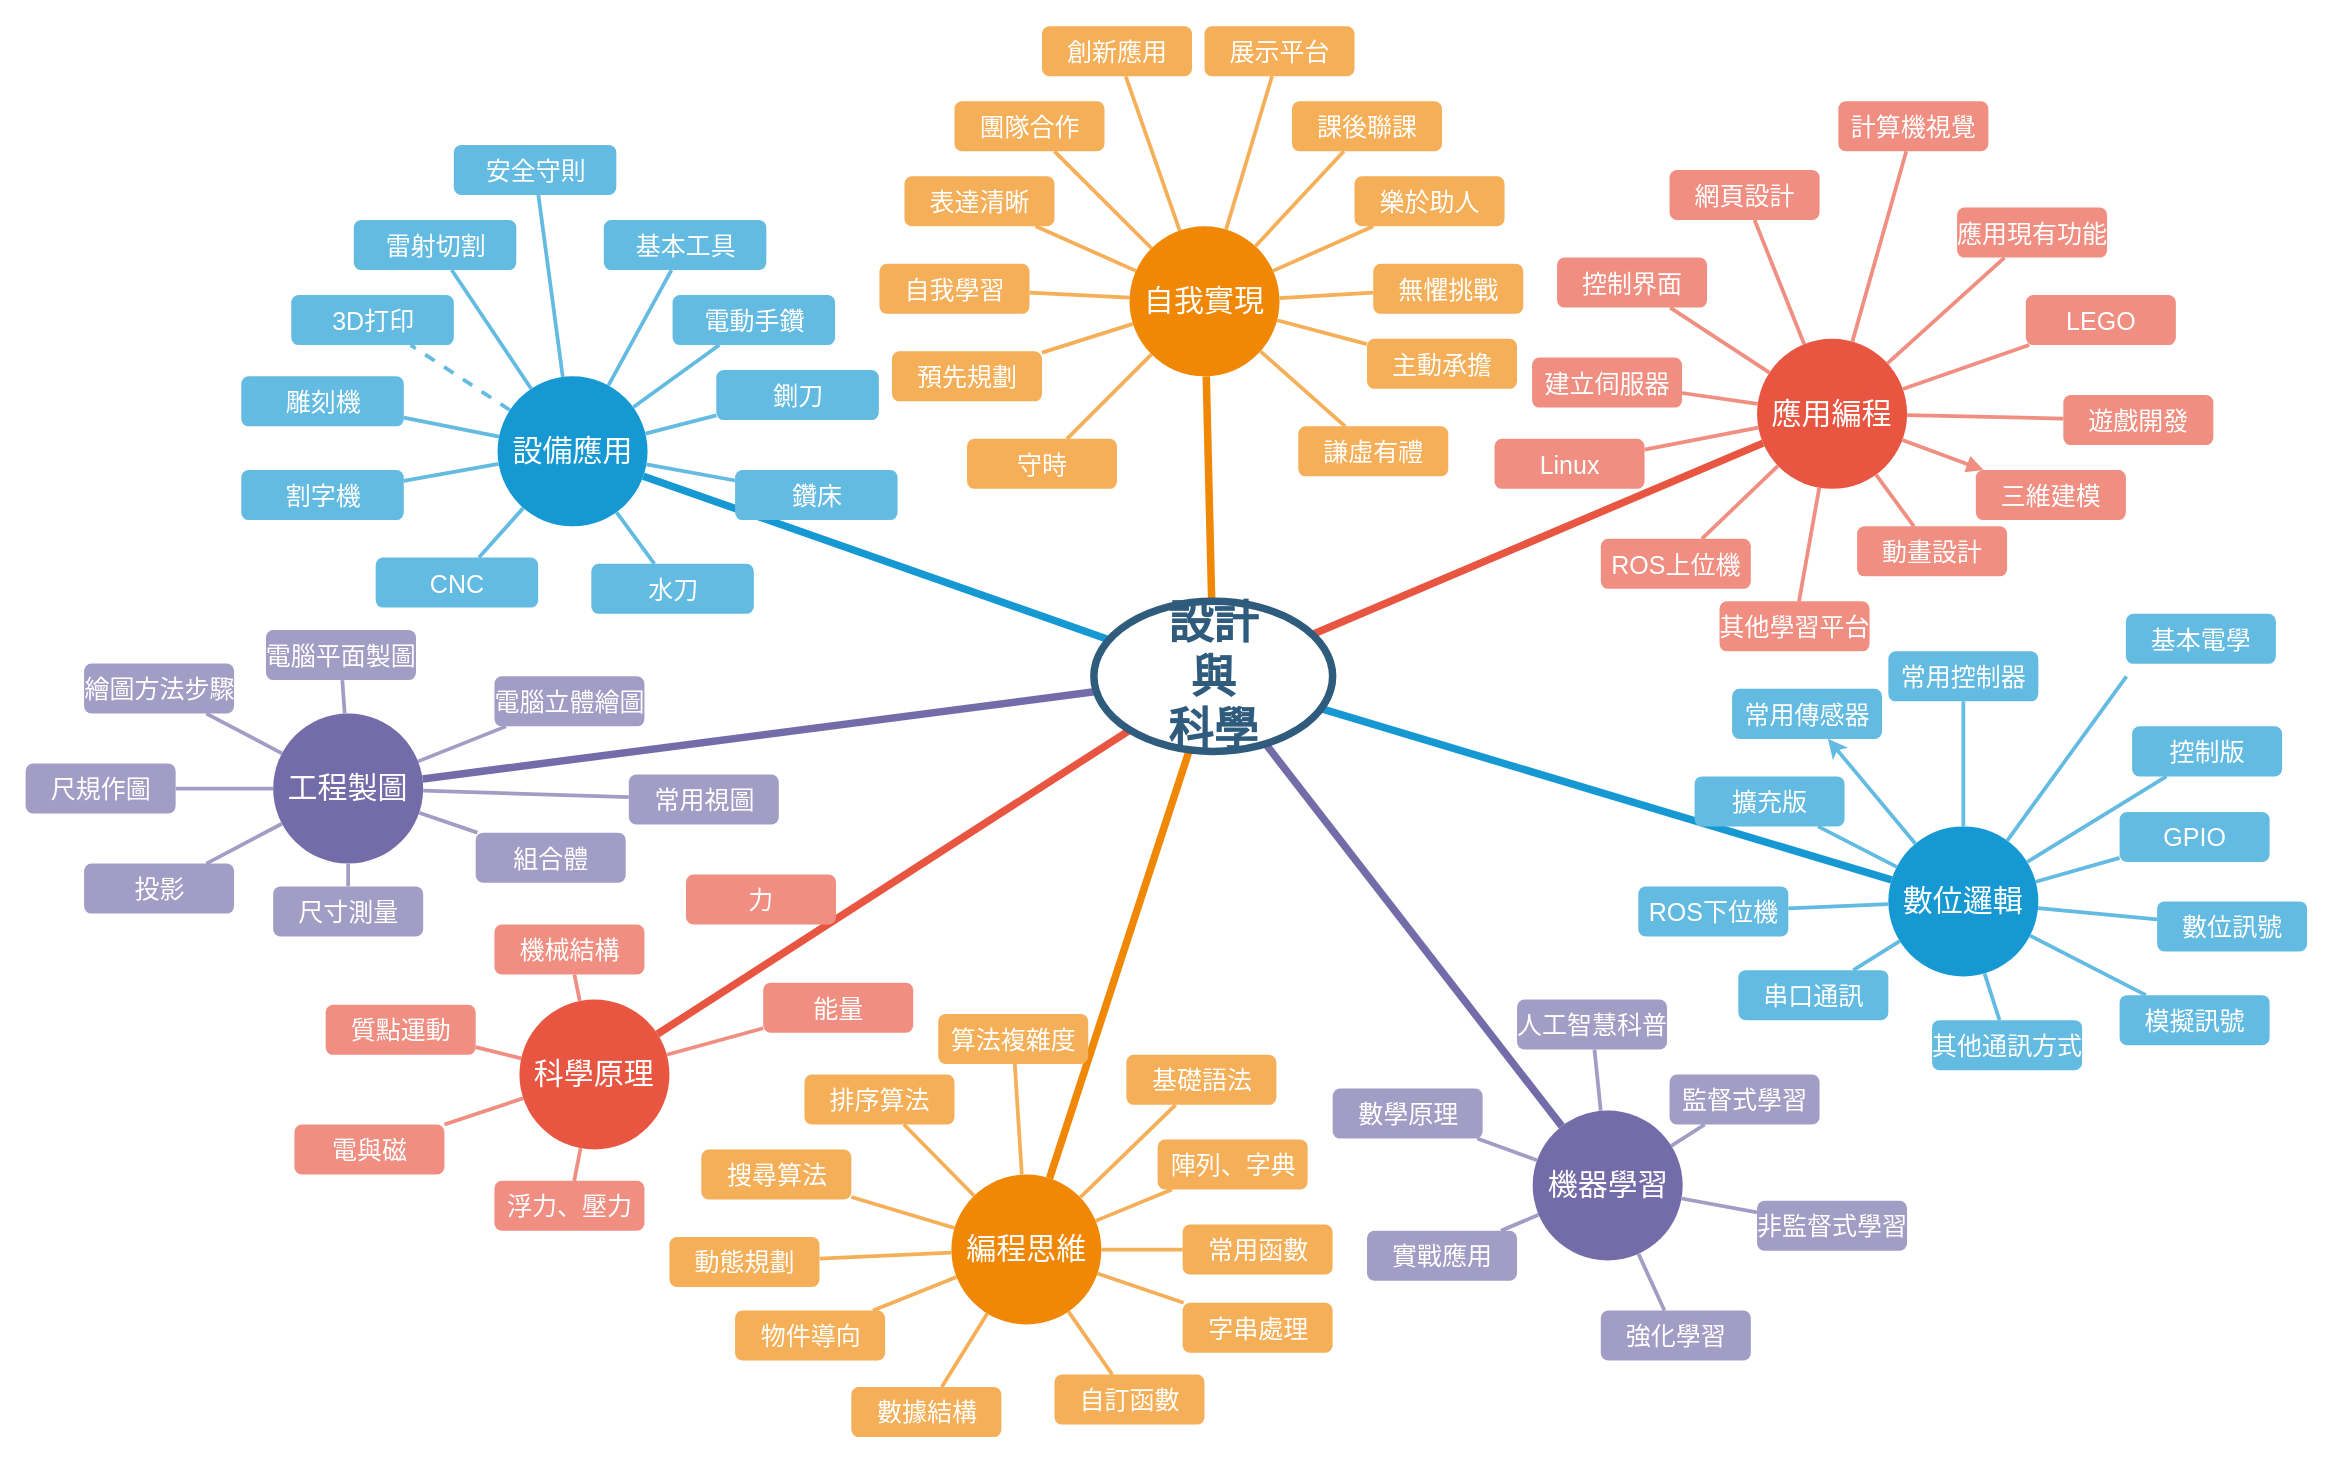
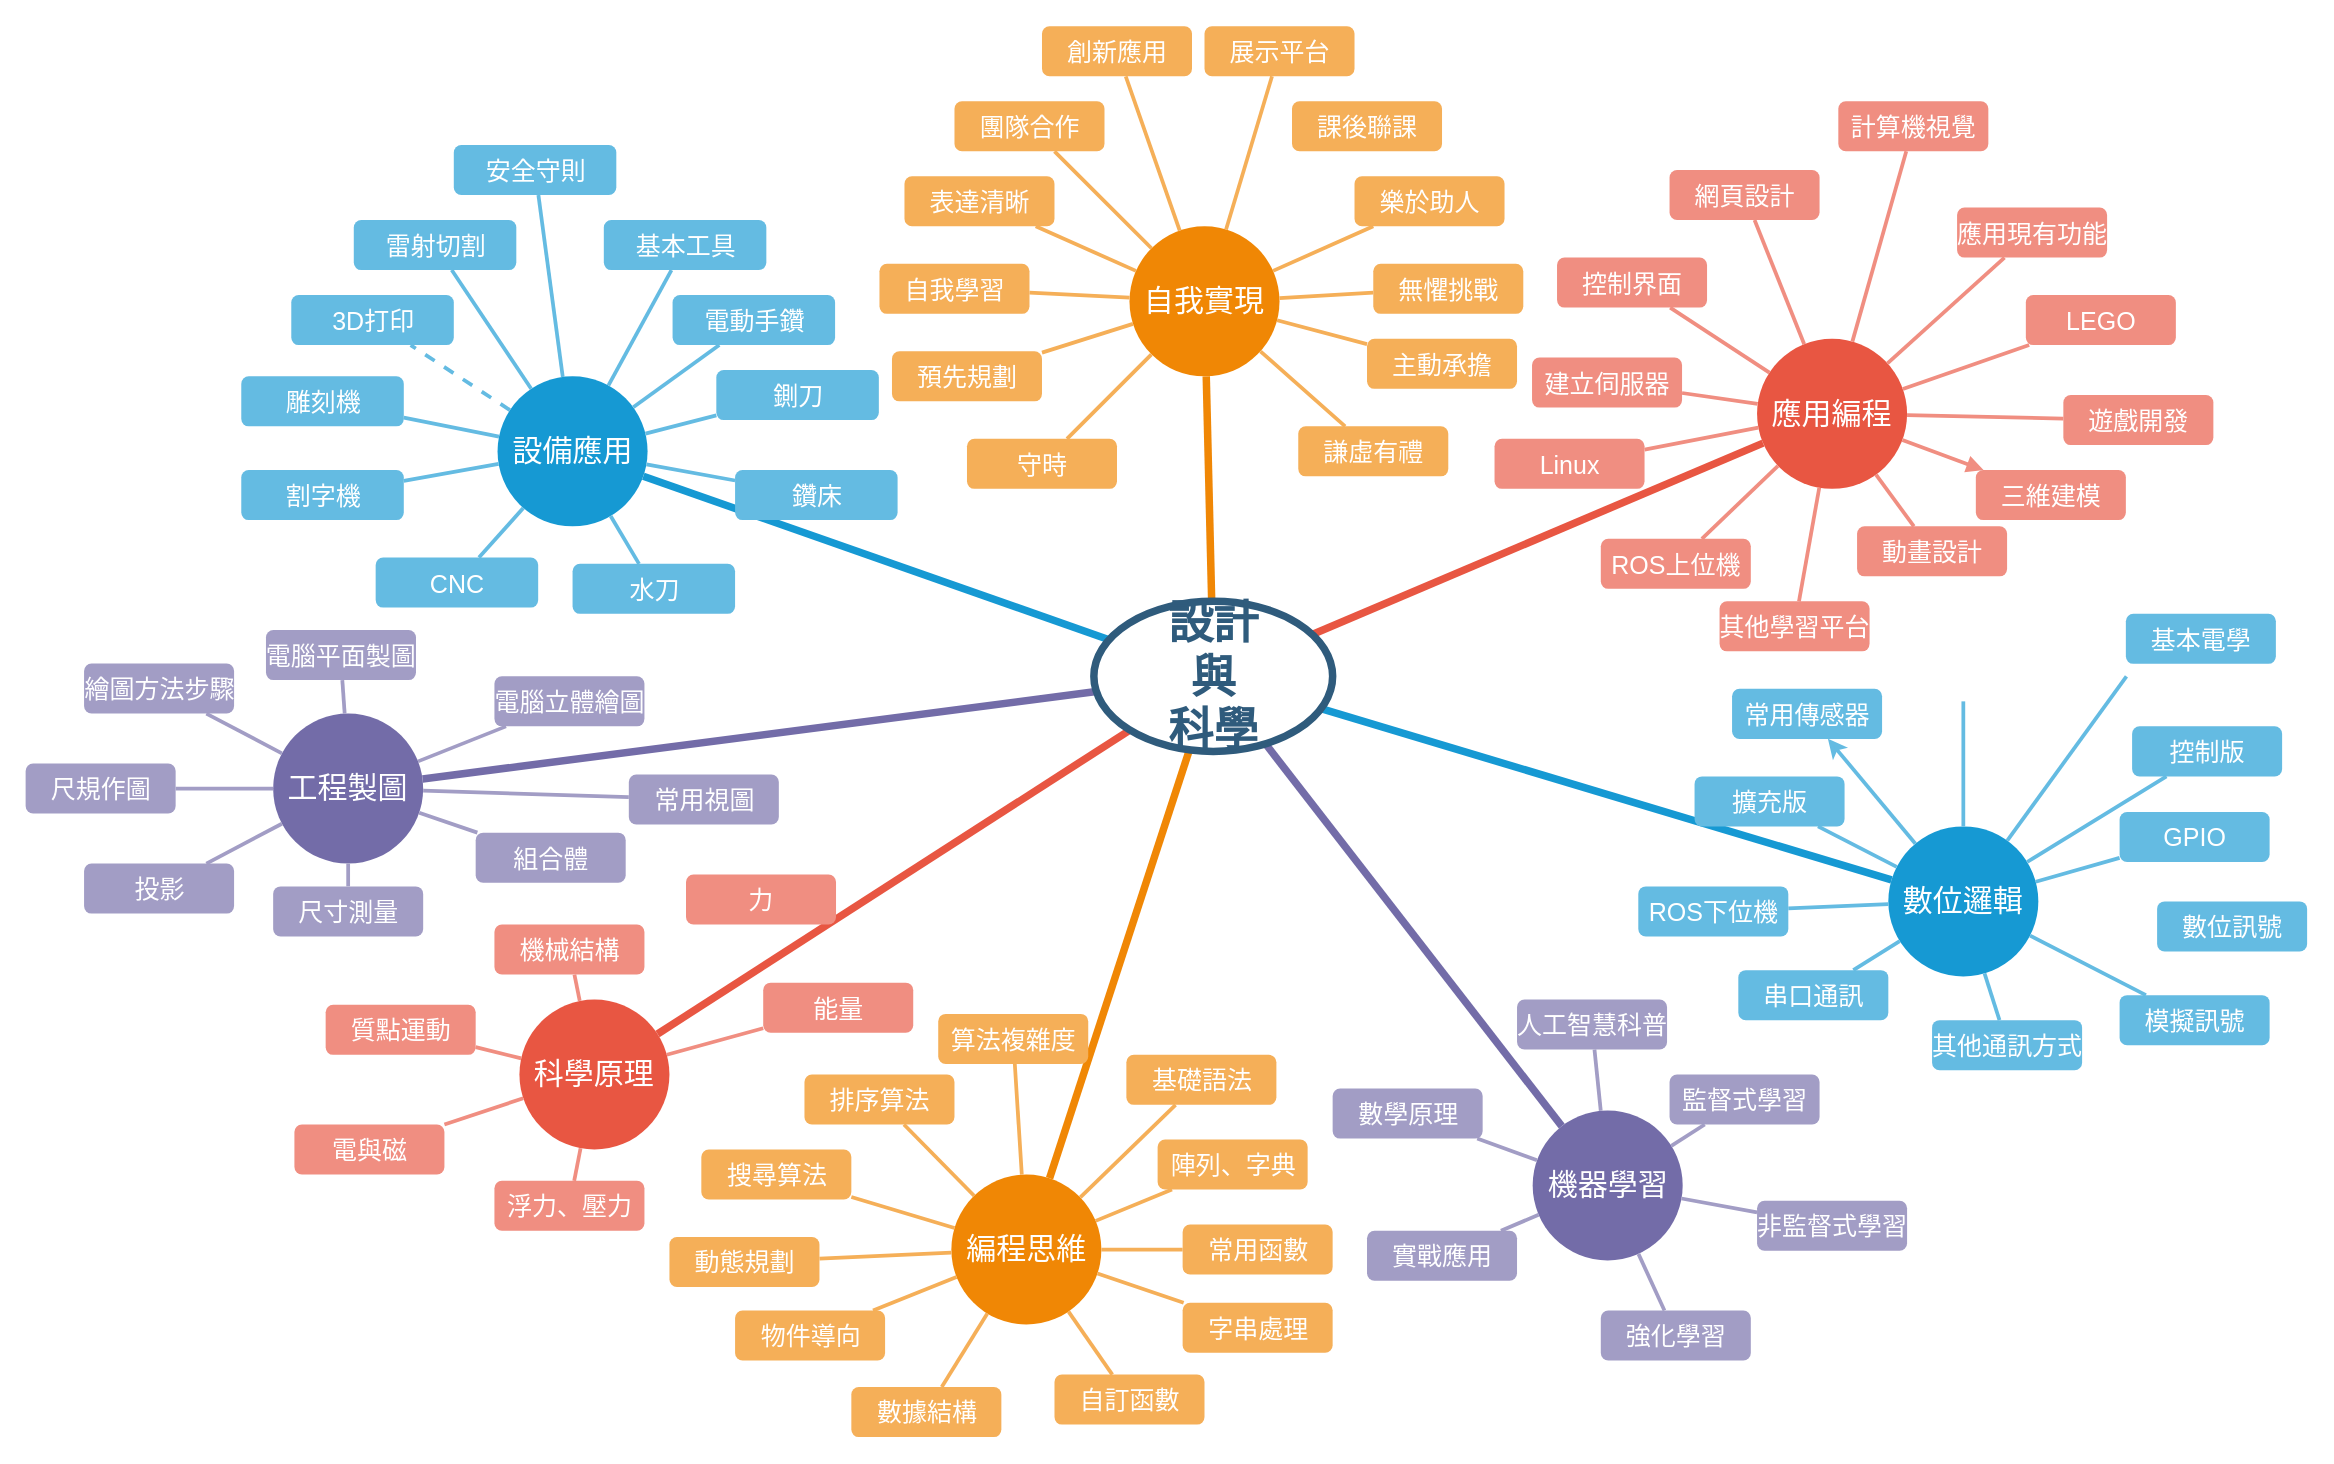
edge "課後聯課" -- "自我實現": removed
node "水刀": moved (673, 589) -> (654, 589)
node "常用控制器": fillcolor #64bbe2 -> #ffffff
edge "數位邏輯" -- "數位訊號": removed
